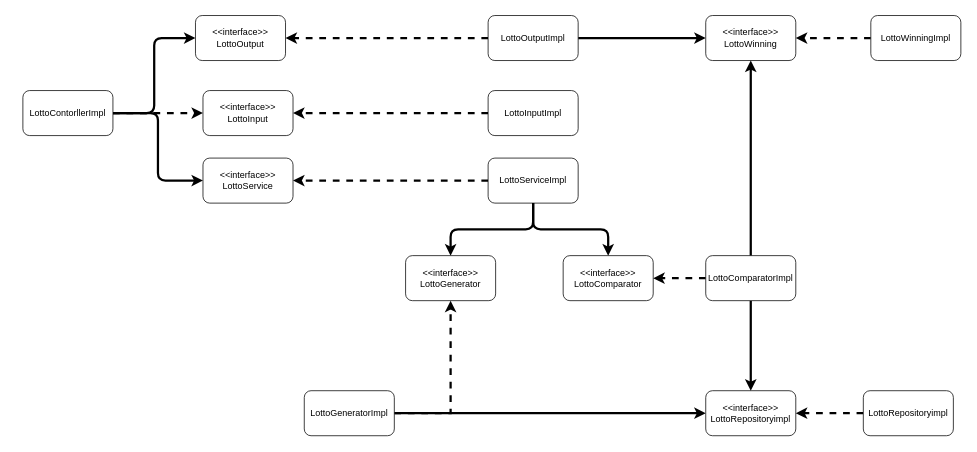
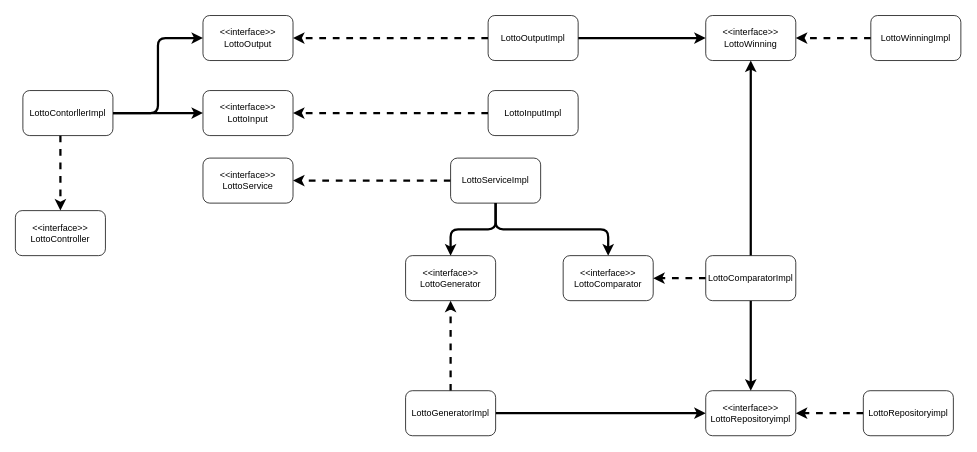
node "<<interface>> LottoOutput": moved (240, 38) -> (248, 38)
edge "LottoContorllerImpl" -> "<<interface>> LottoInput": style dashed -> solid
edge "LottoContorllerImpl" -> "<<interface>> LottoService": removed
edge "LottoContorllerImpl" -> "<<interface>> LottoController": added
node "LottoServiceImpl": moved (533, 180) -> (495, 180)
node "<<interface>> LottoController": added
node "LottoGeneratorImpl": moved (349, 413) -> (450, 413)
